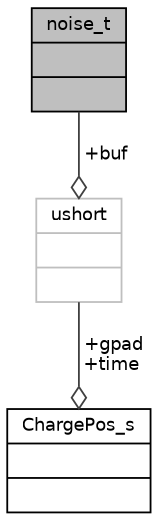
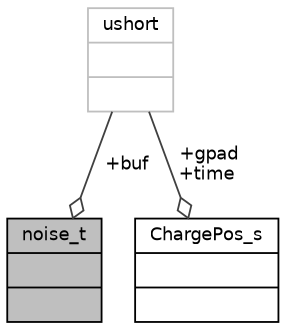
edge "noise_t" -> "ushort": reversed
